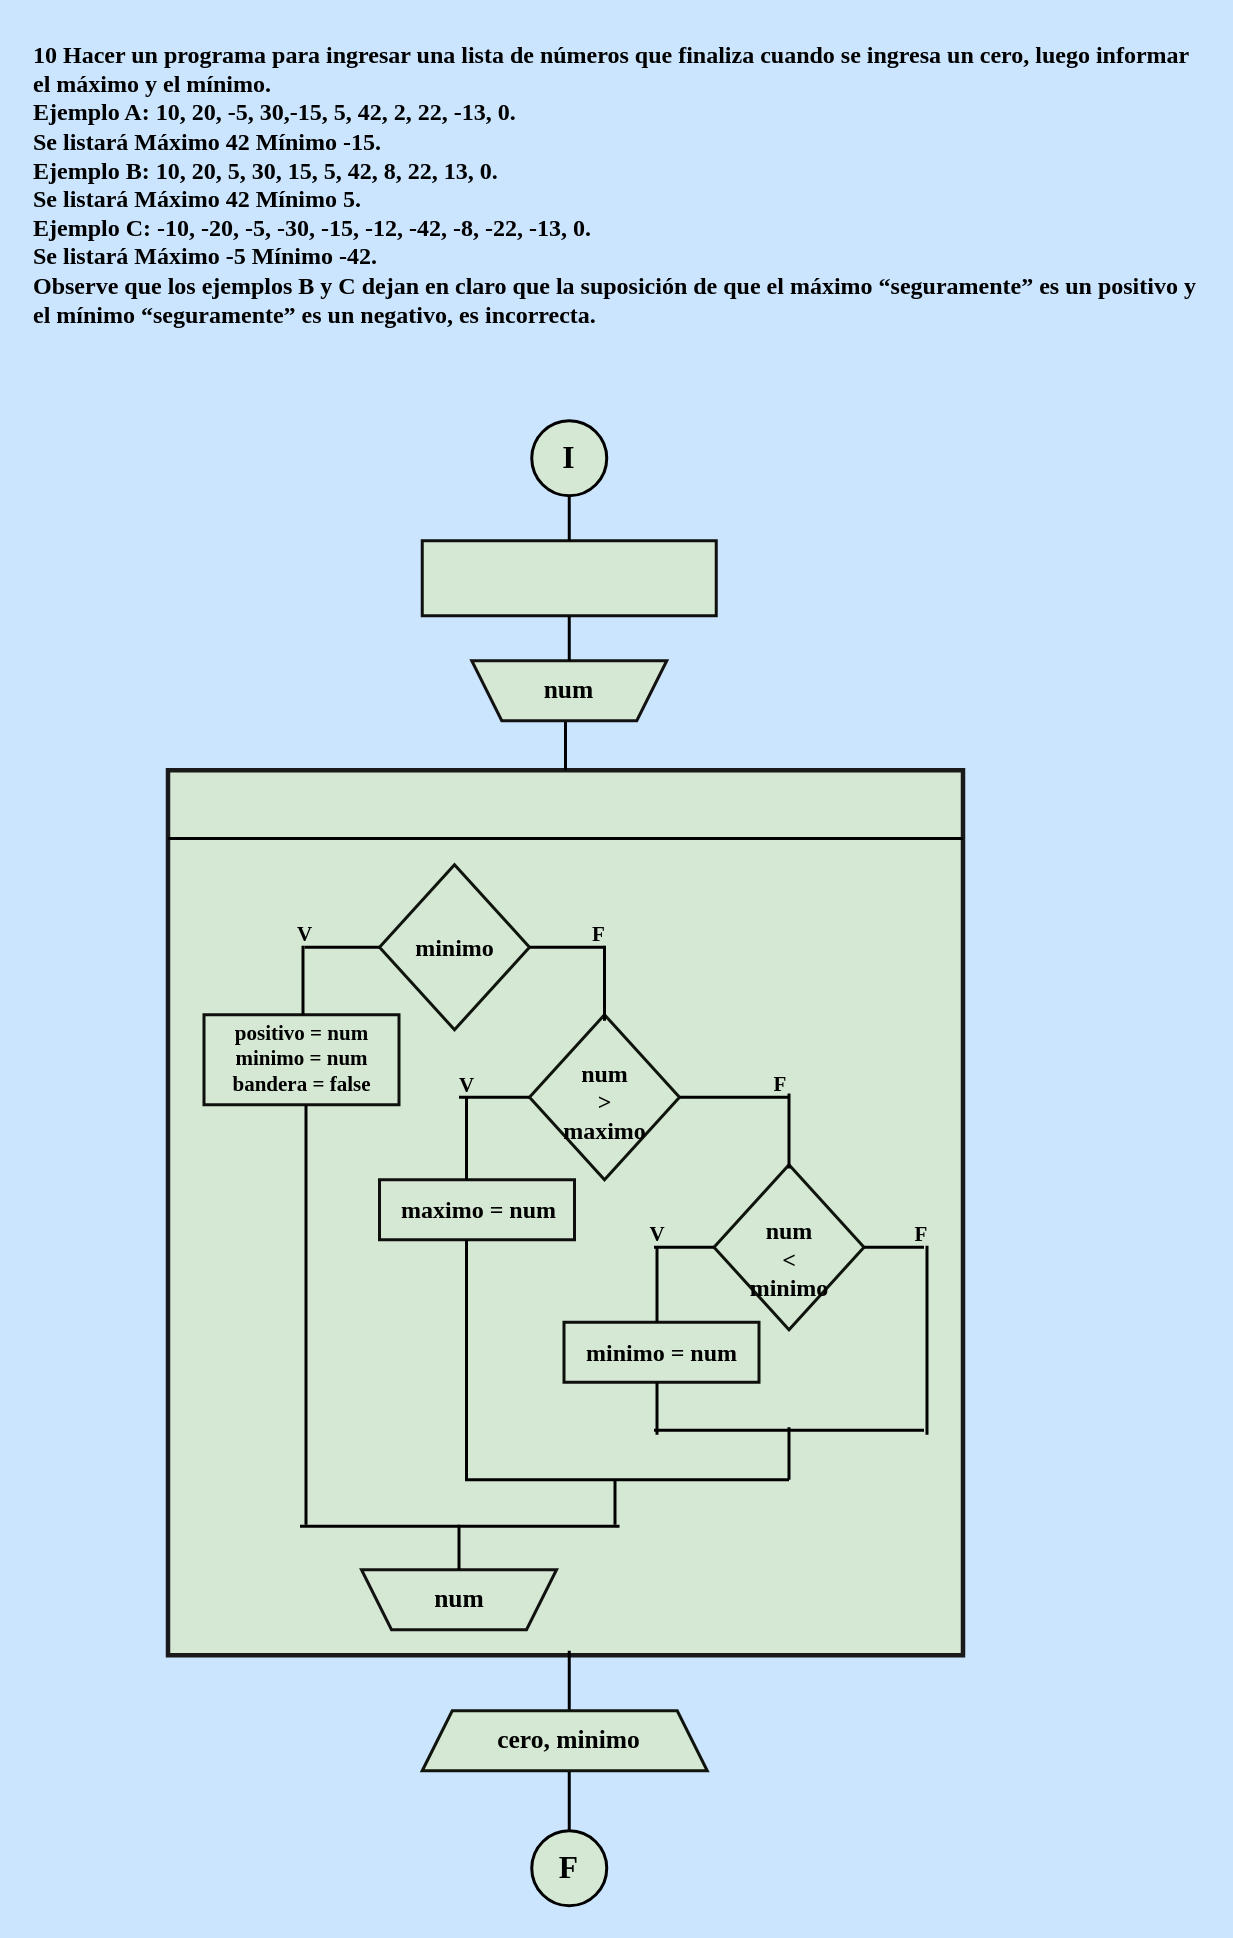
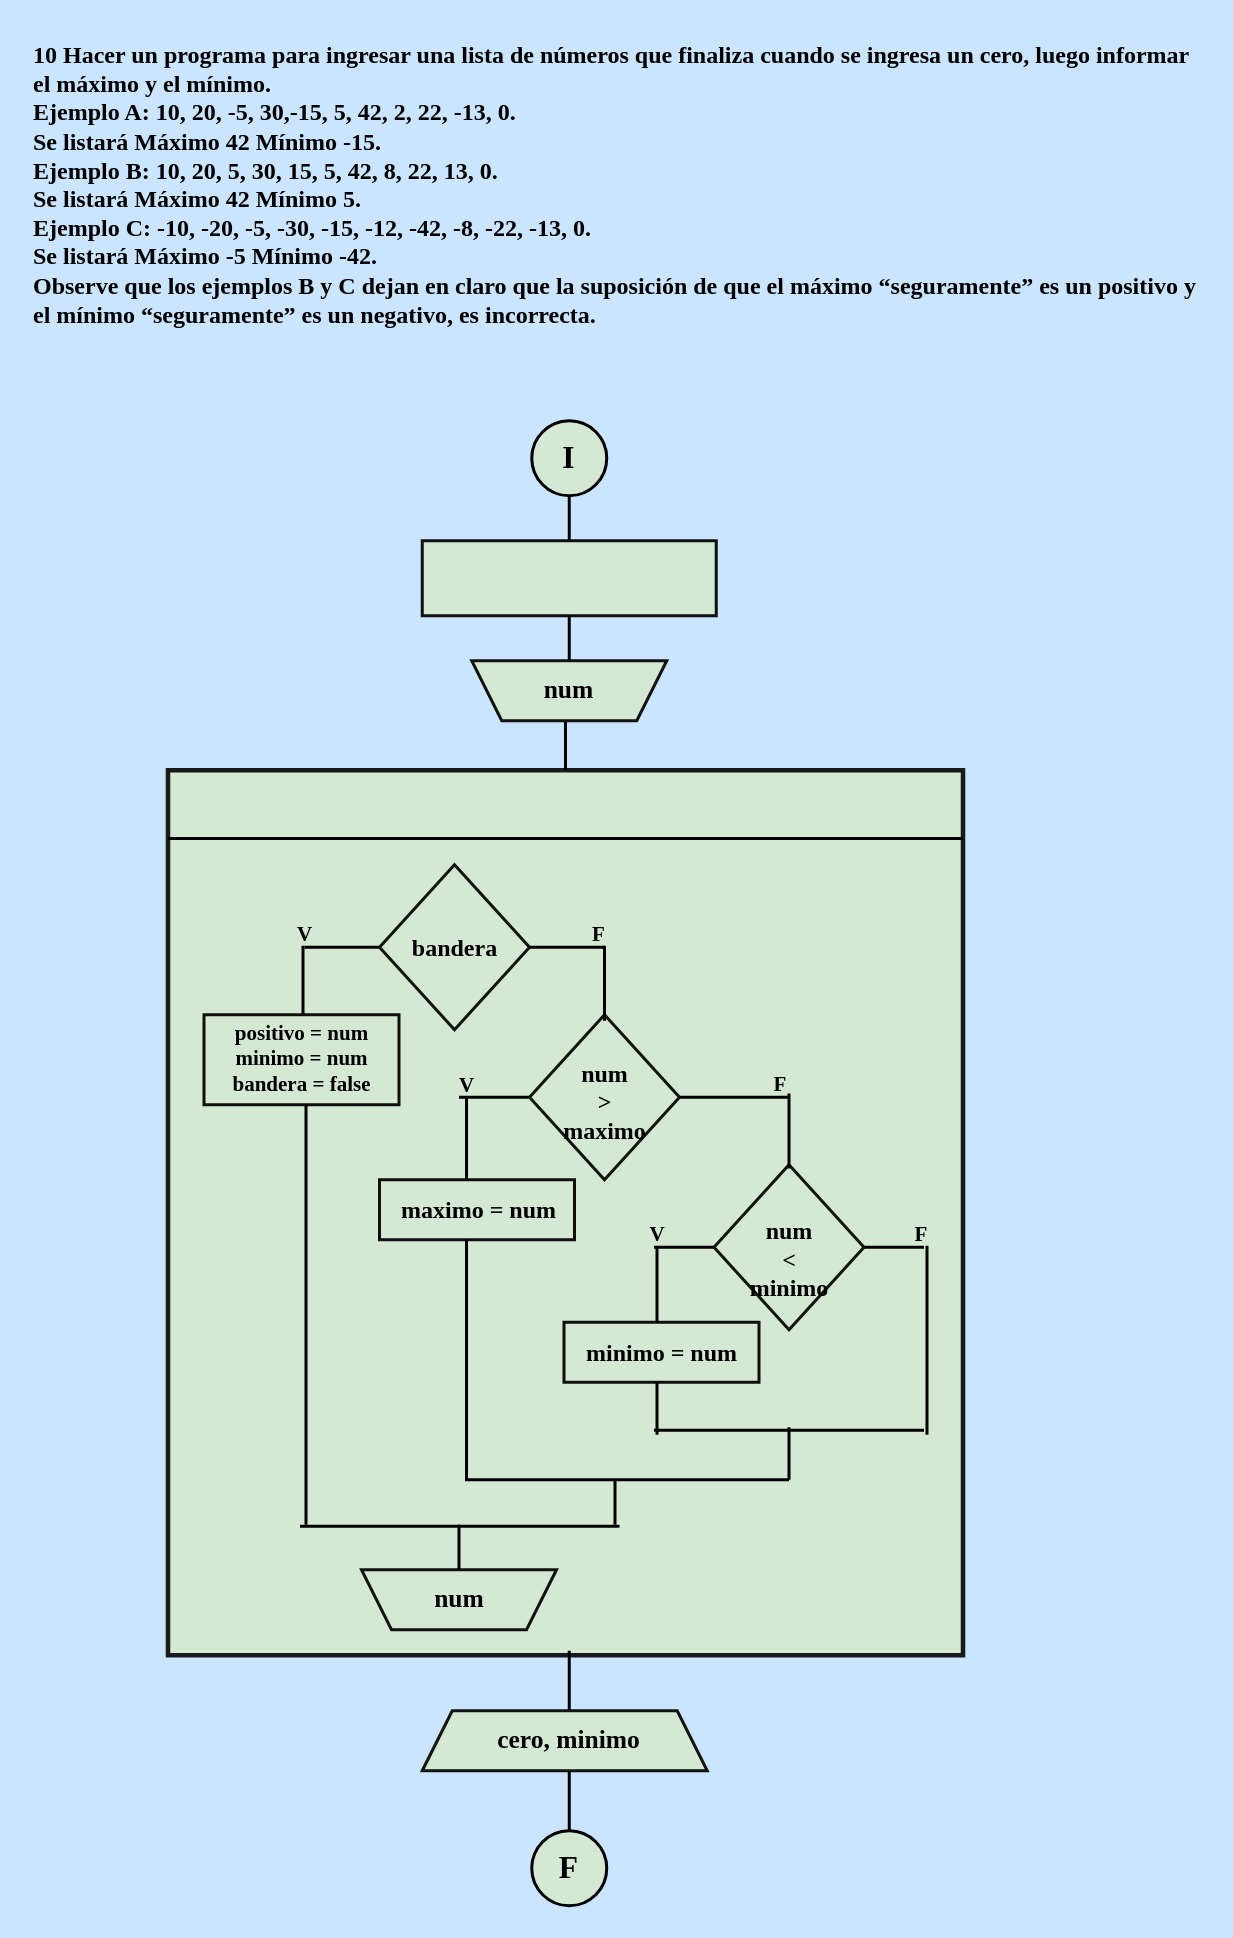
node "minimo": label "minimo" -> "bandera"
